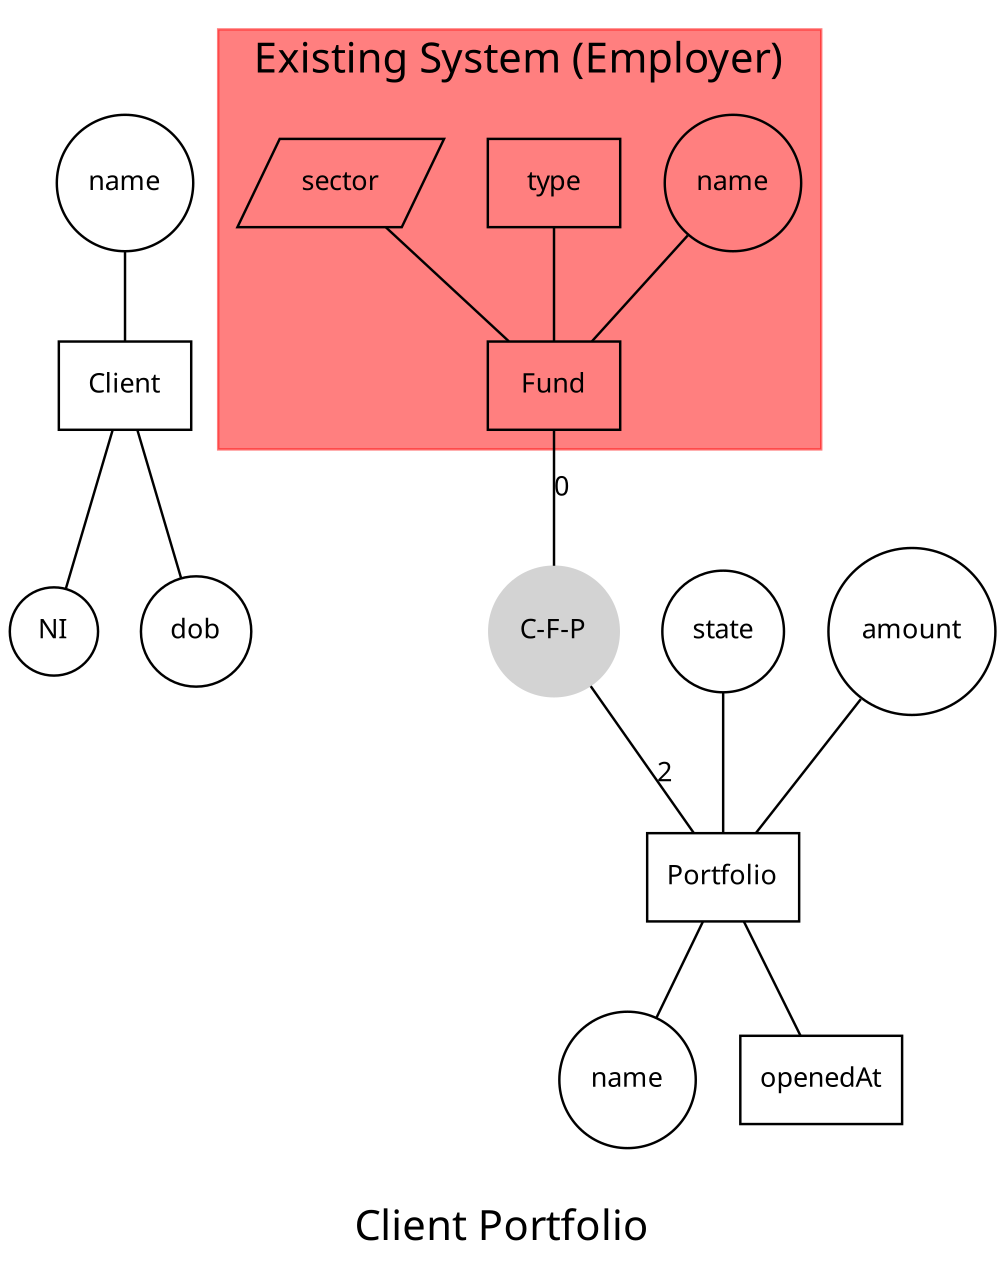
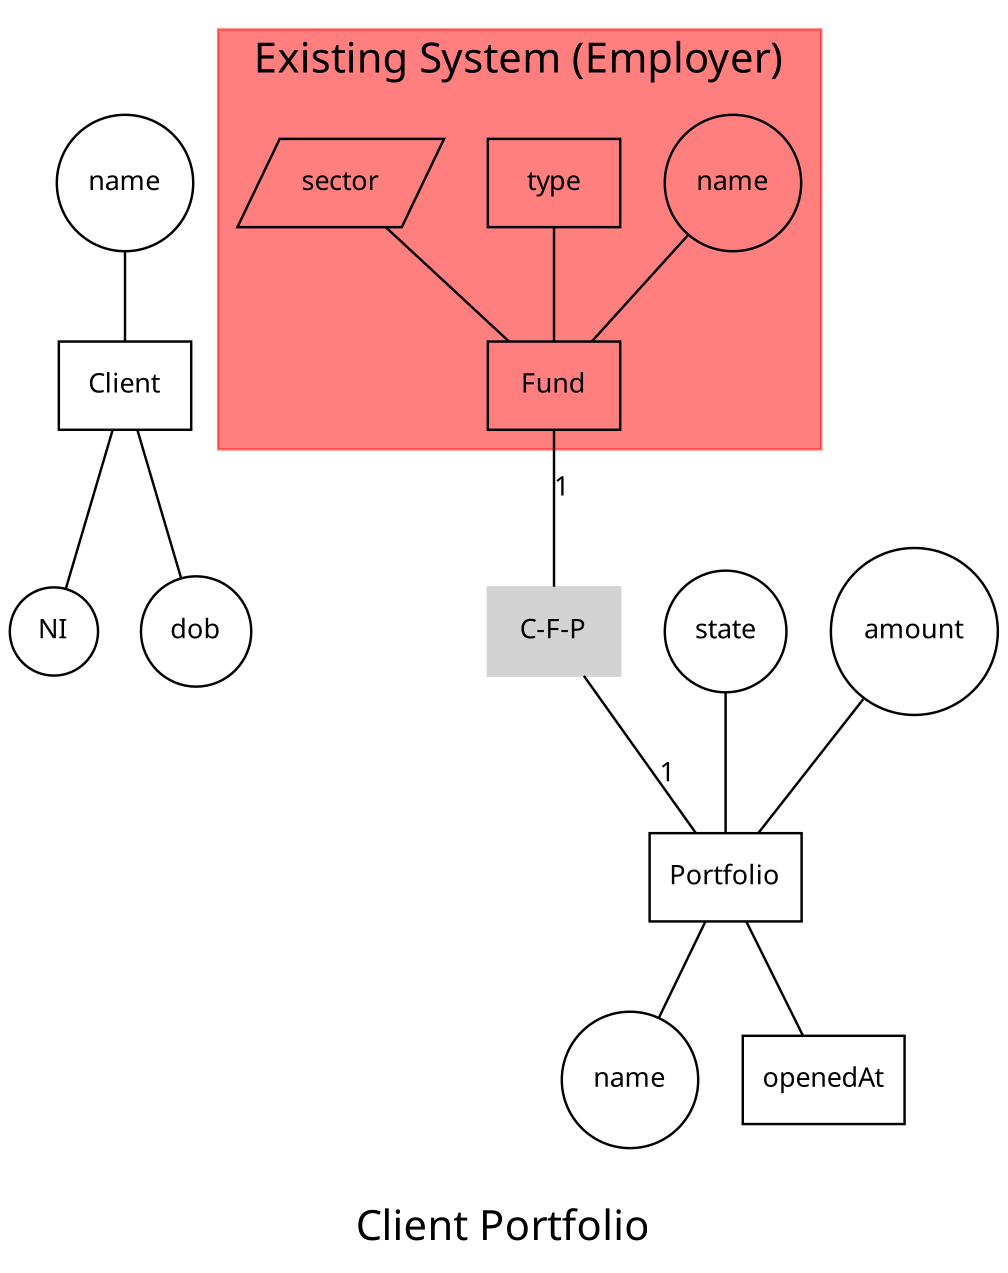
edge "Fund" -- "C-F-P": label "0" -> "1"
node "C-F-P": shape circle -> box
edge "C-F-P" -- "Portfolio": label "2" -> "1"
